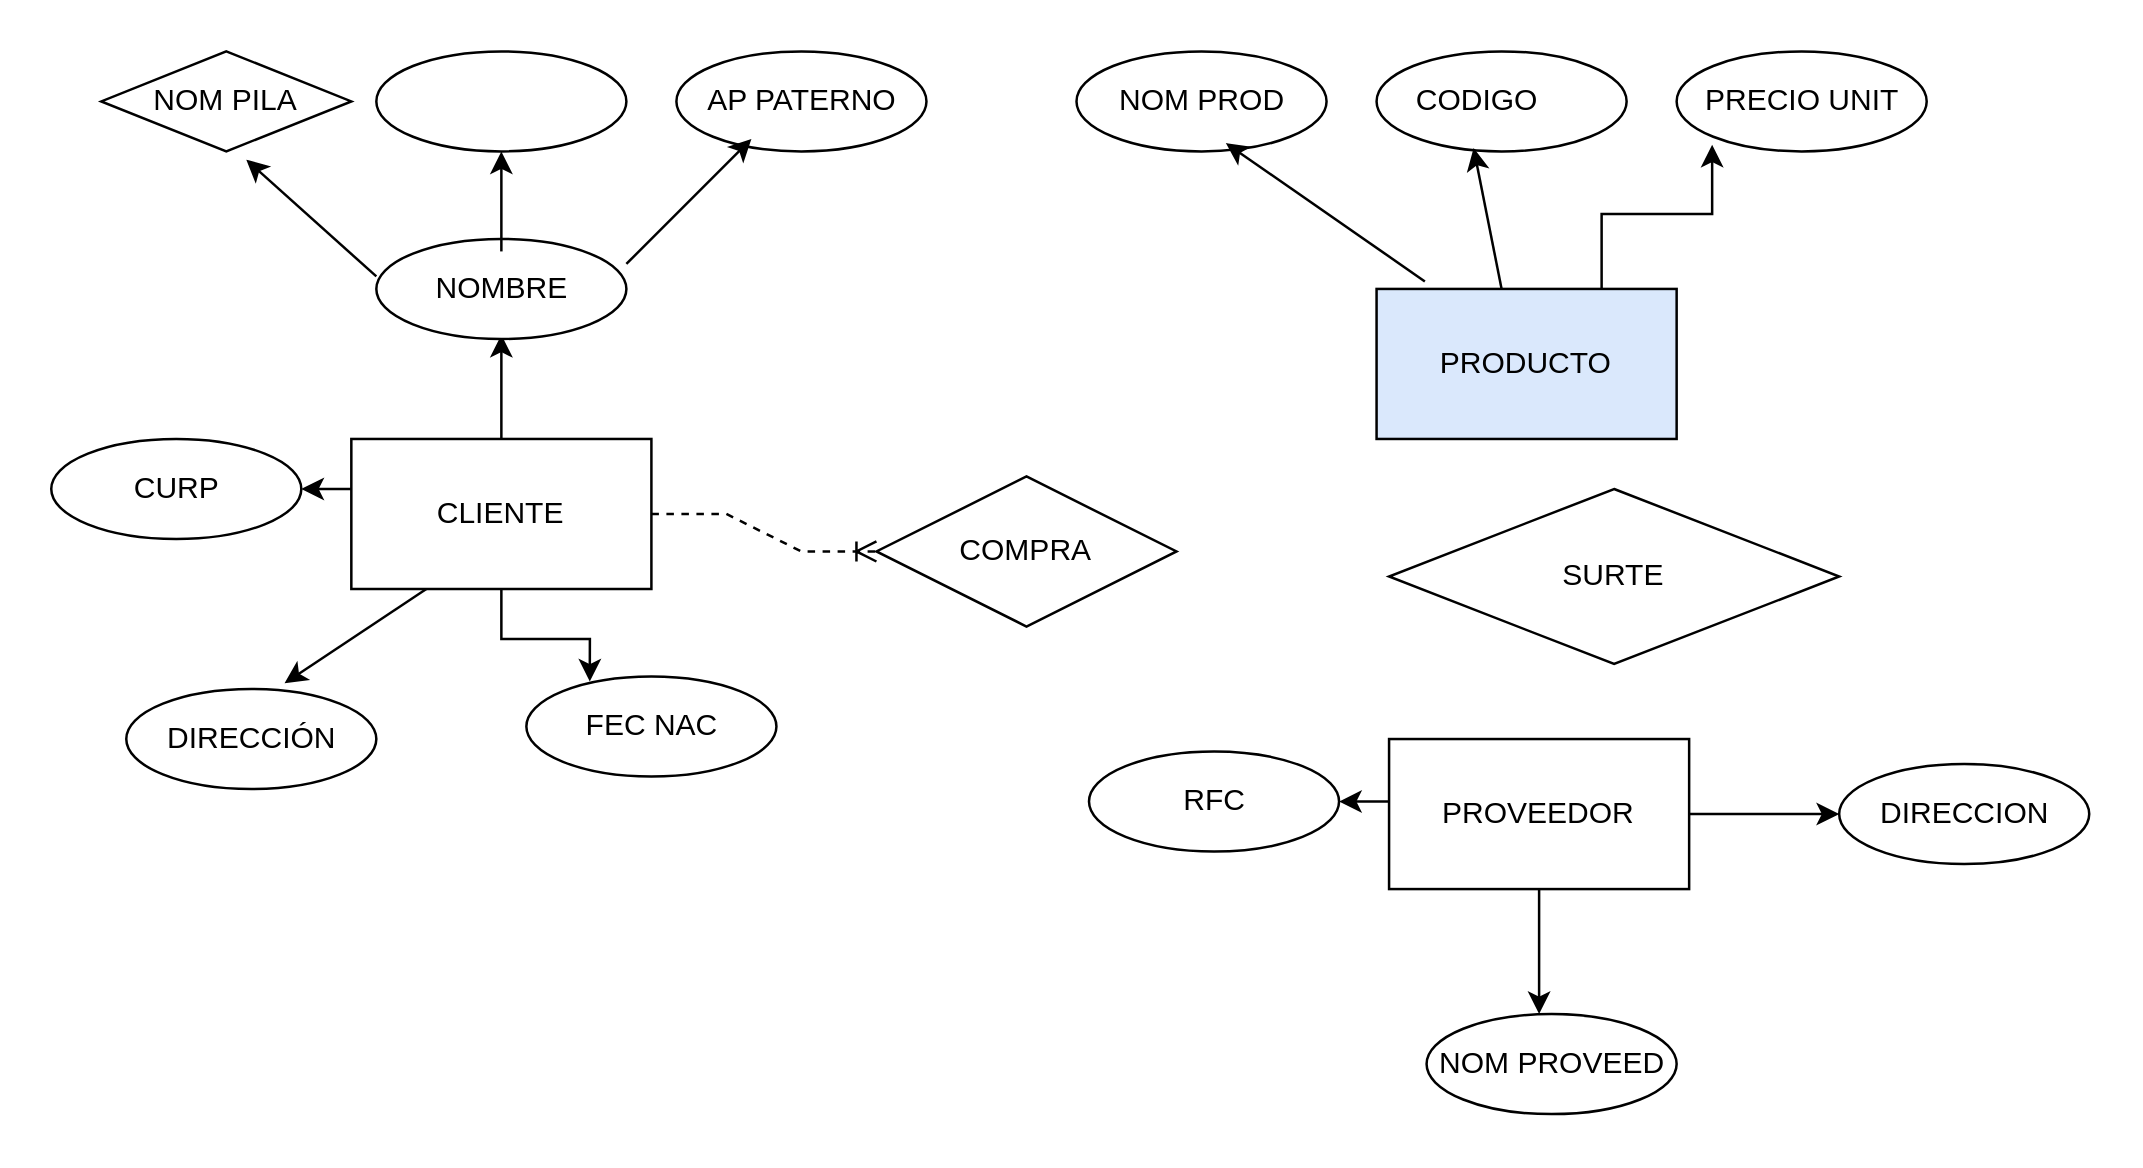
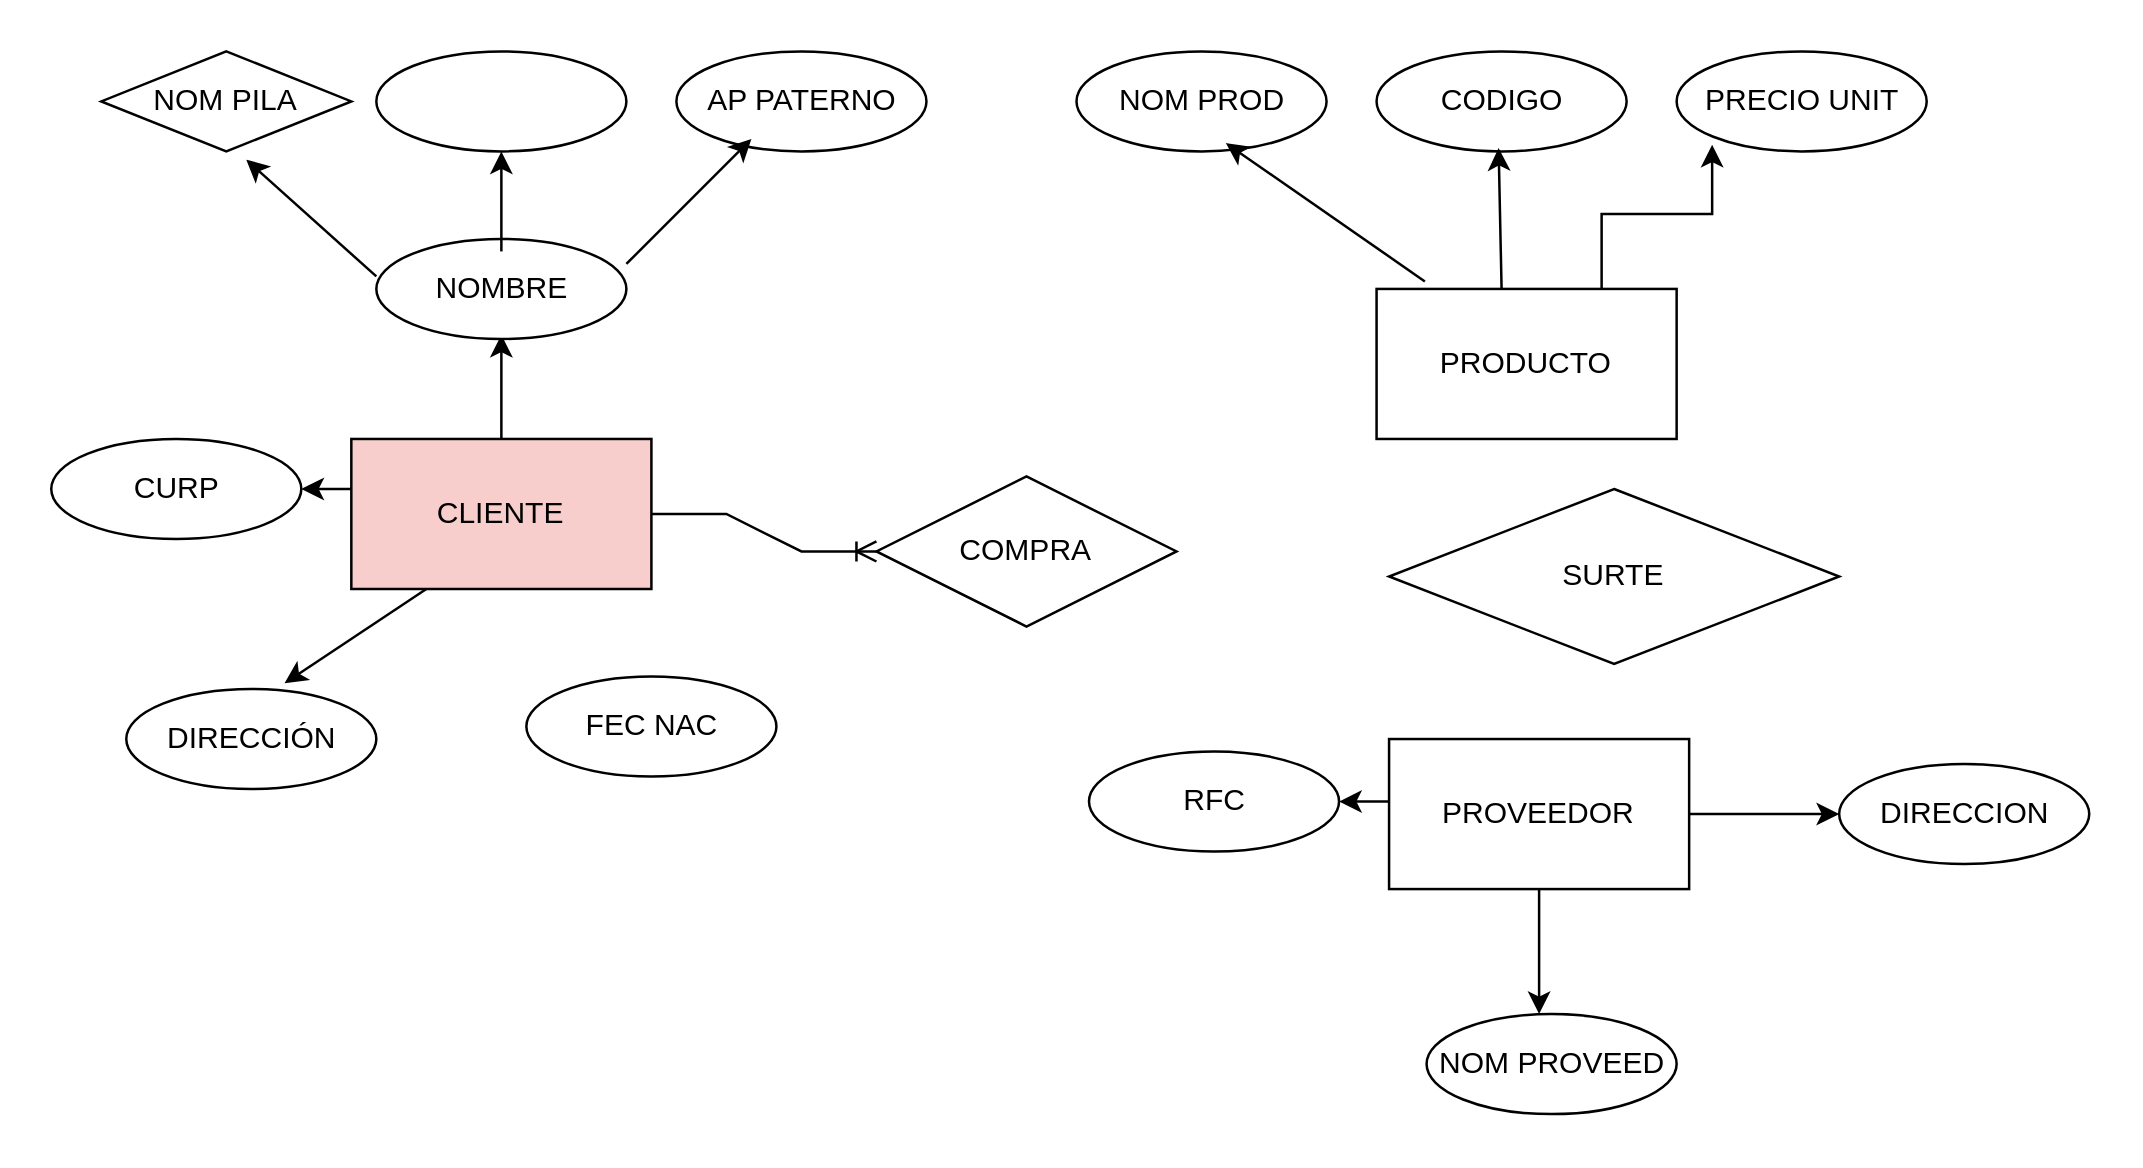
node "CODIGO": moved (1476, 101) -> (1501, 101)
node "PRODUCTO": fillcolor #dae8fc -> #ffffff
node "CLIENTE": fillcolor #ffffff -> #f8cecc
edge "CLIENTE" -> "COMPRA": style dashed -> solid
edge "CLIENTE" -> "FEC NAC": removed
